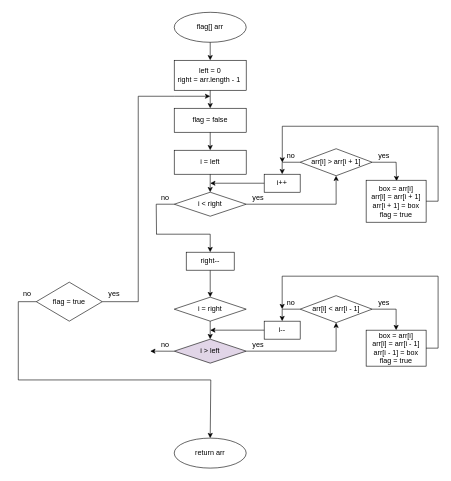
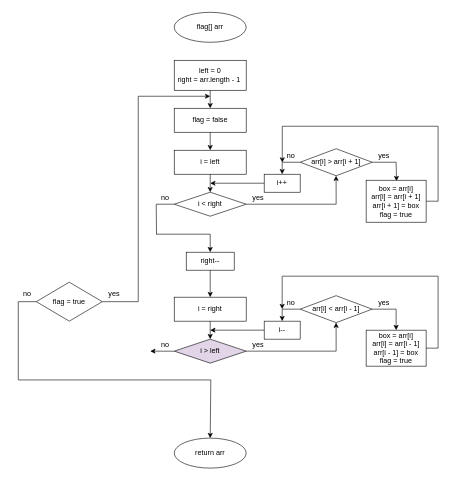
edge "flag[] arr" -> "left = 0 right = arr.length - 1": removed
node "i = right": shape diamond -> rectangle
